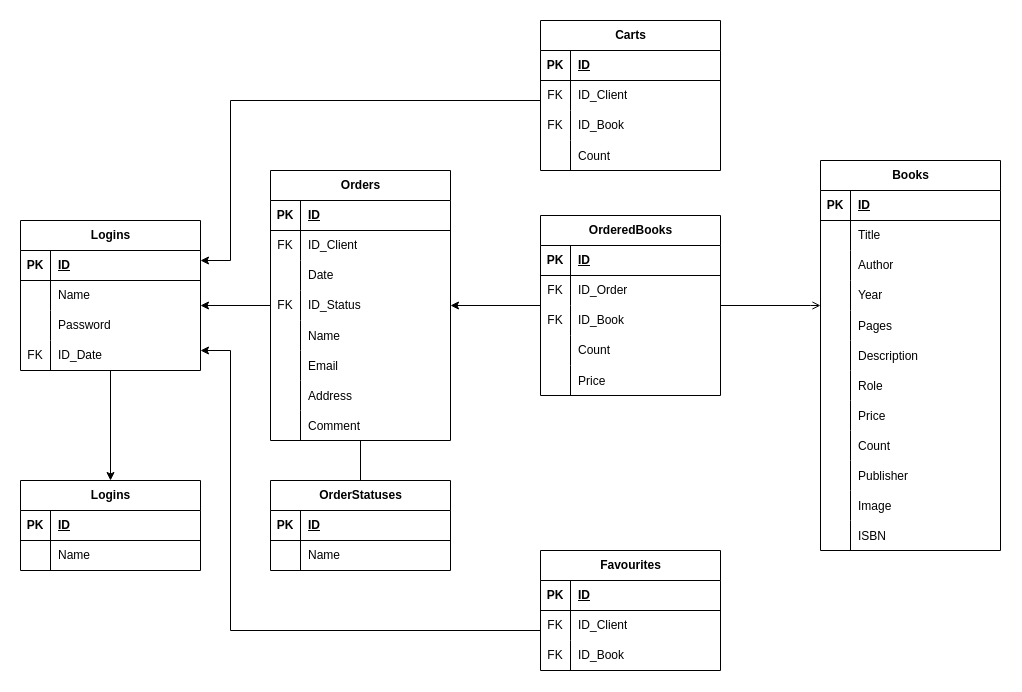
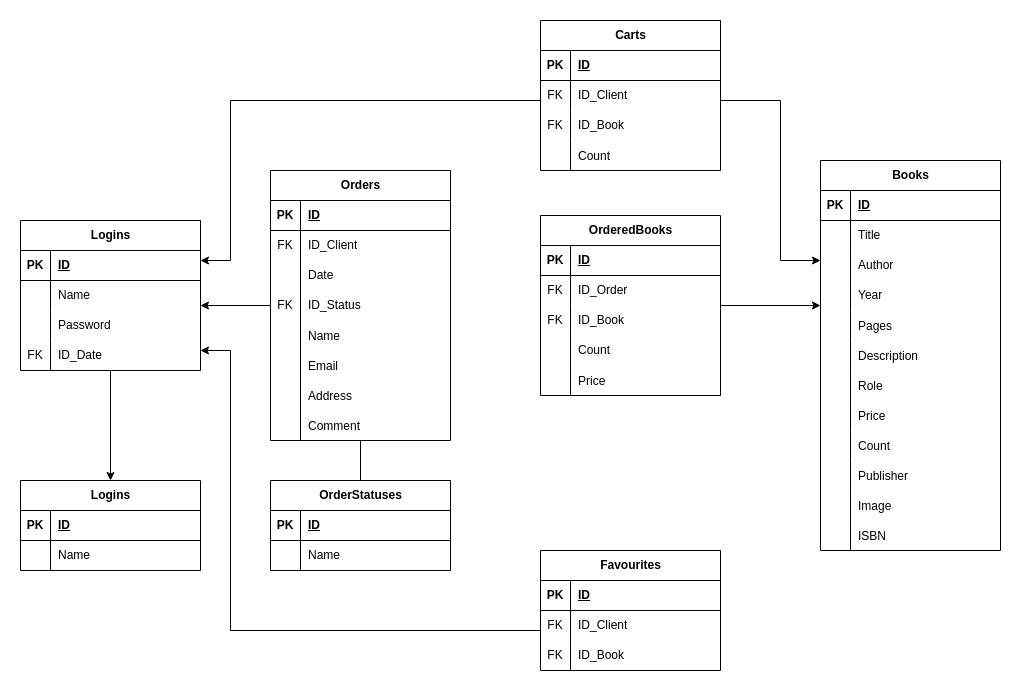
edge "Carts" -> "Books": added
edge "OrderedBooks" -> "Orders": removed
edge "OrderedBooks" -> "Books": arrowhead open -> classic
